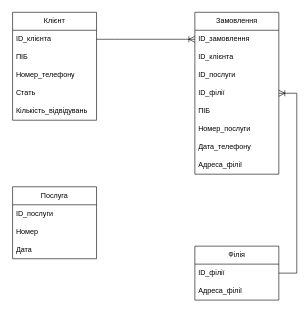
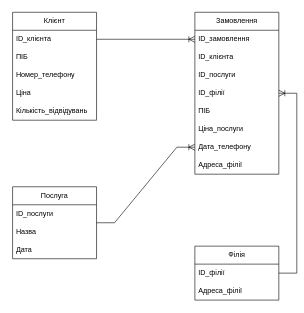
node "Стать": label "Стать" -> "Ціна"
node "Номер_послуги": label "Номер_послуги" -> "Ціна_послуги"
edge "Послуга" -> "Дата_телефону": added
node "Номер": label "Номер" -> "Назва"
